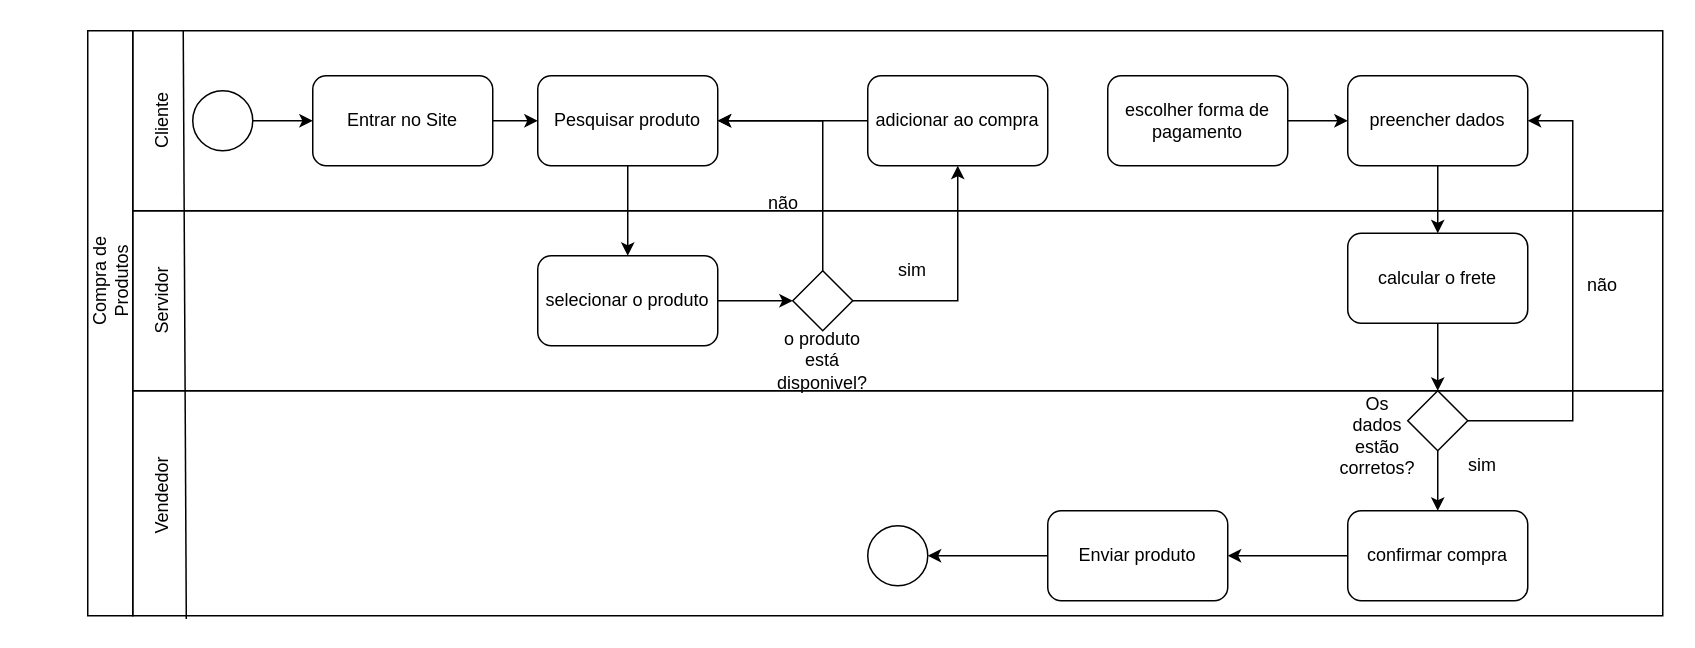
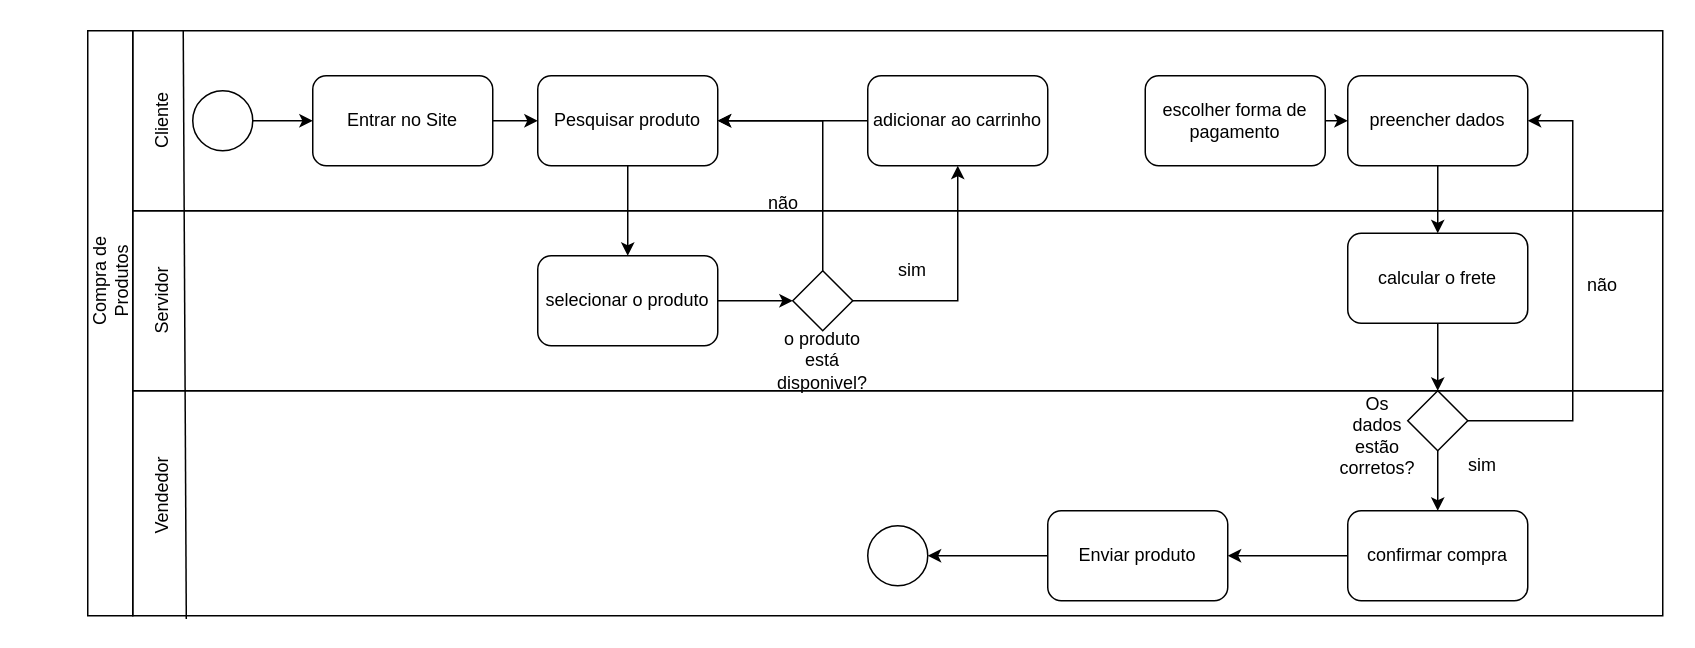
node "adicionar ao compra": label "adicionar ao compra" -> "adicionar ao carrinho"
node "escolher forma de pagamento": moved (1198, 121) -> (1235, 121)
